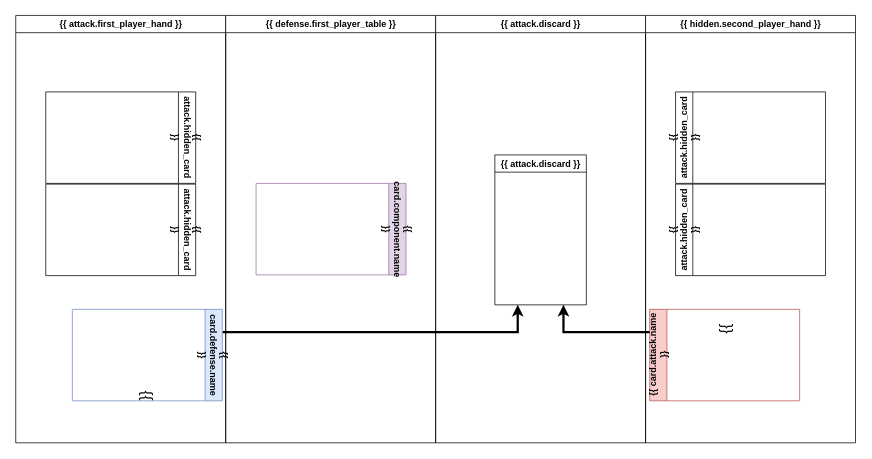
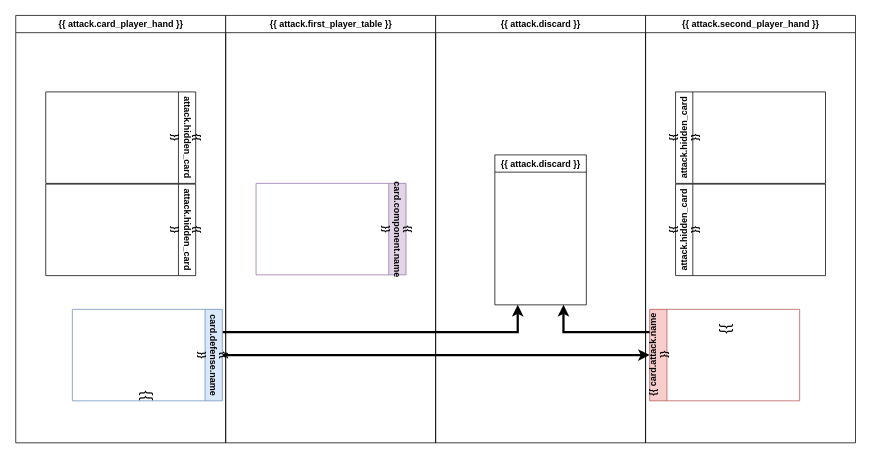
node "{{ attack.first_player_hand }}": label "{{ attack.first_player_hand }}" -> "{{ attack.card_player_hand }}"
node "{{ defense.first_player_table }}": label "{{ defense.first_player_table }}" -> "{{ attack.first_player_table }}"
node "{{ hidden.second_player_hand }}": label "{{ hidden.second_player_hand }}" -> "{{ attack.second_player_hand }}"
edge "{{ card.defense.name }}" -> "{{ card.attack.name }}": added
